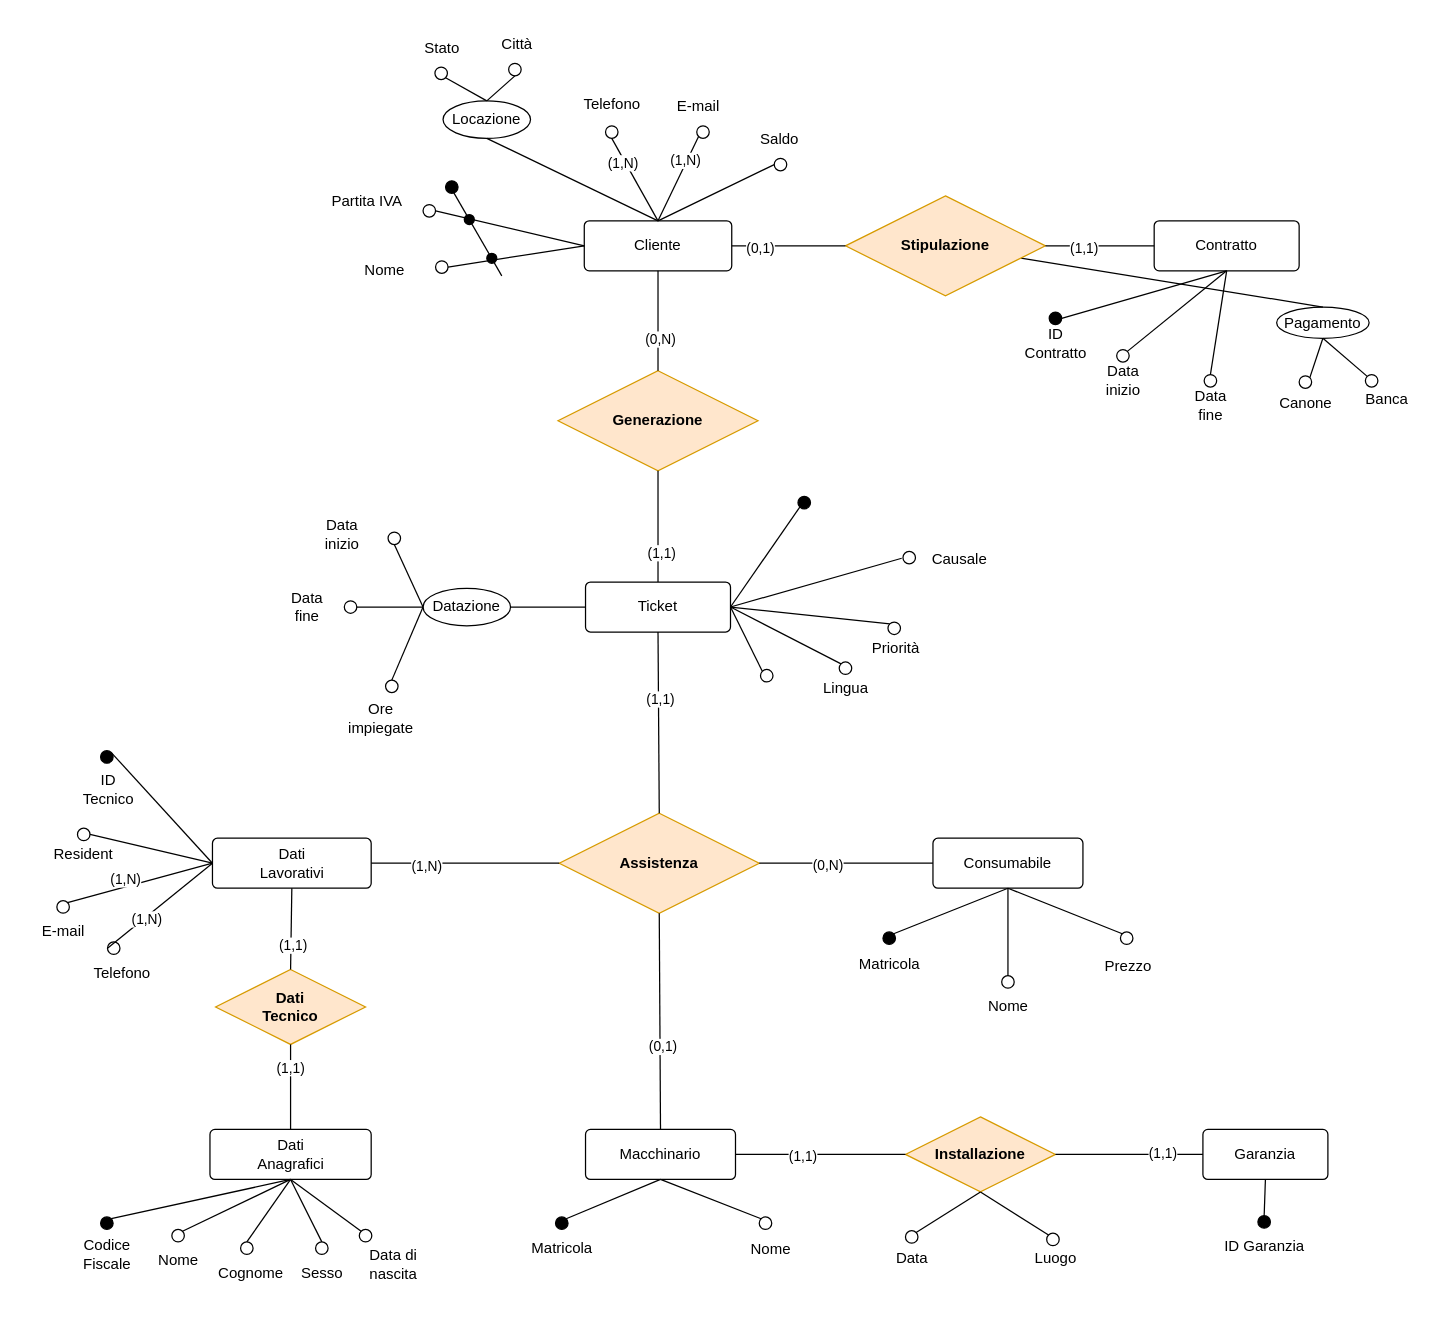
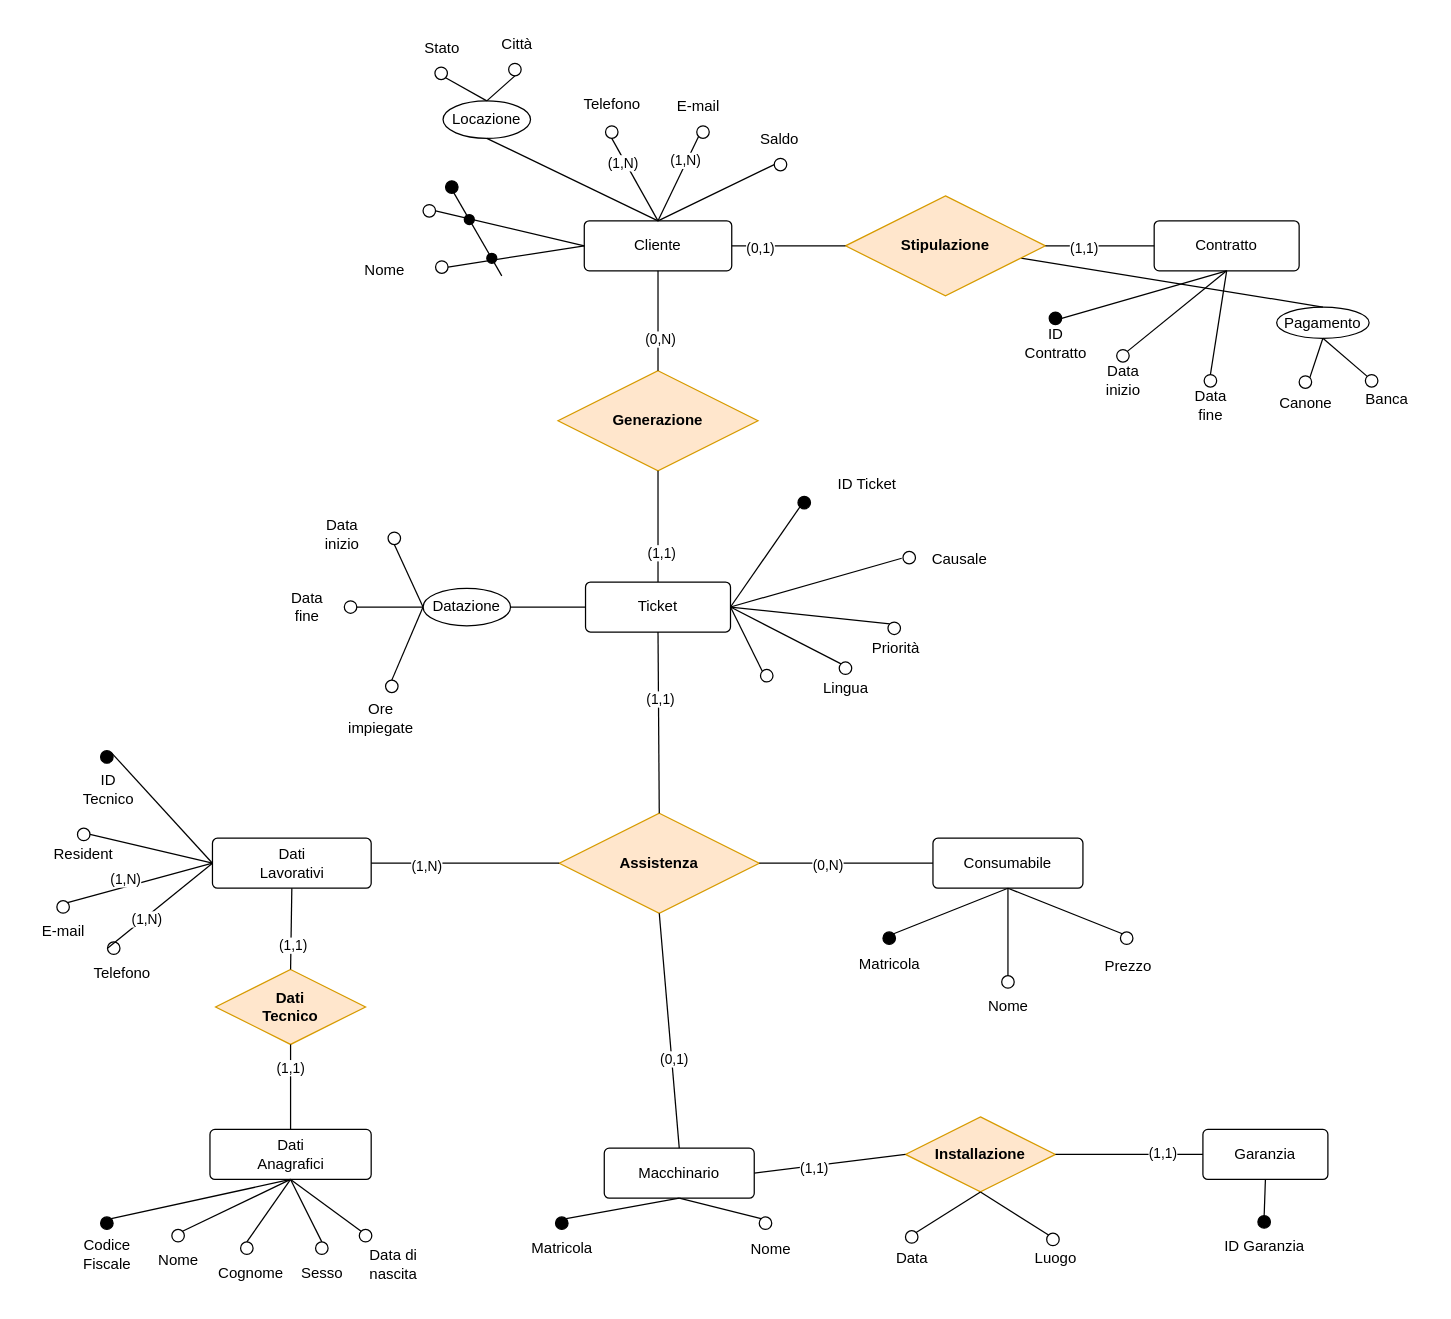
node "Partita IVA": removed
node "ID Ticket": added
node "Macchinario": moved (661, 1154) -> (679, 1173)
